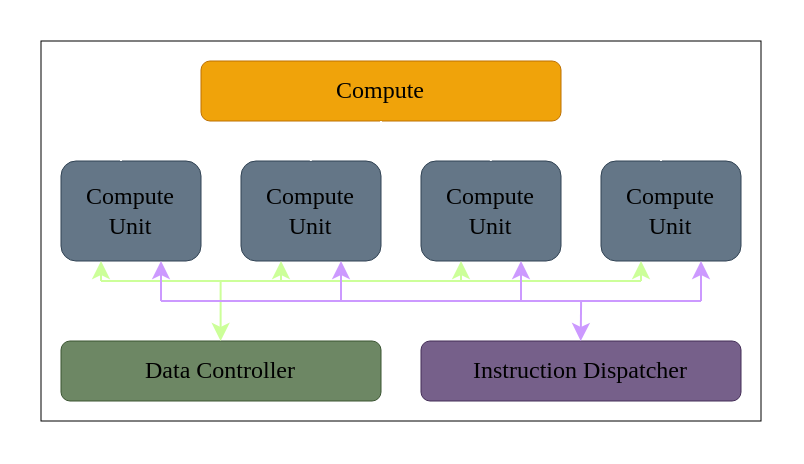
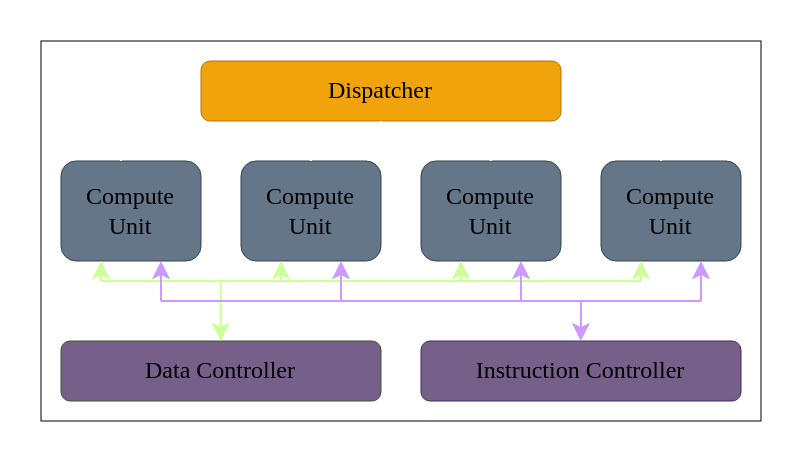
node "Compute": label "Compute" -> "Dispatcher"
node "Data Controller": fillcolor #6d8764 -> #76608a
node "Instruction Dispatcher": label "Instruction Dispatcher" -> "Instruction Controller"
